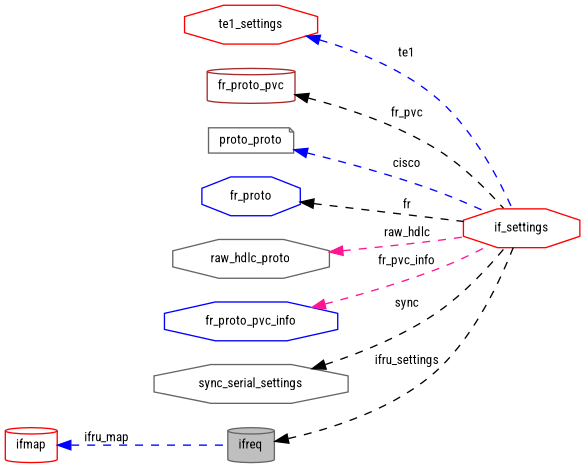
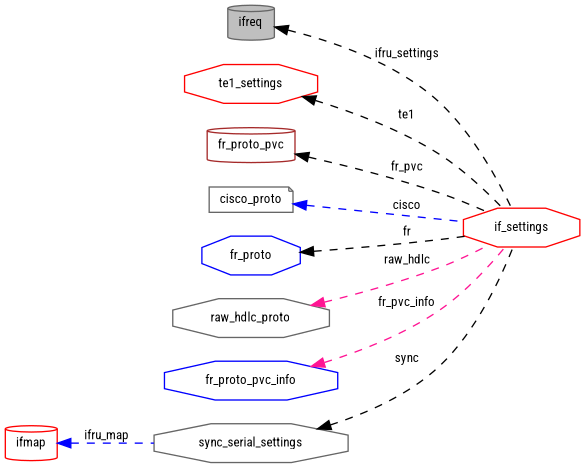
edge "if_settings" -> "te1_settings": color blue -> black
node "proto_proto": label "proto_proto" -> "cisco_proto"
edge "ifreq" -> "ifmap": now "sync_serial_settings" -> "ifmap"
